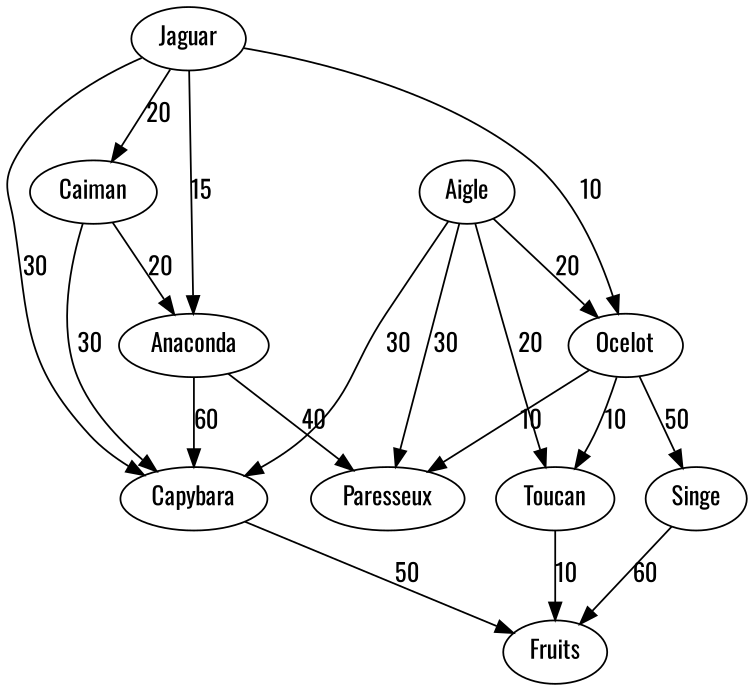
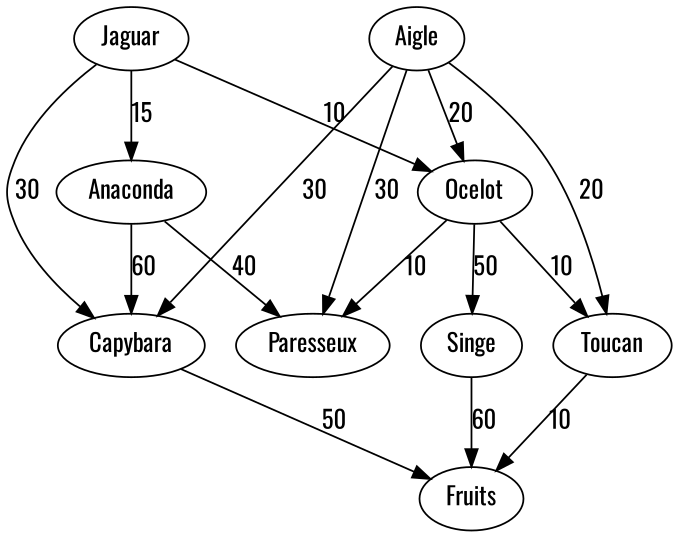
node "Caiman": removed
